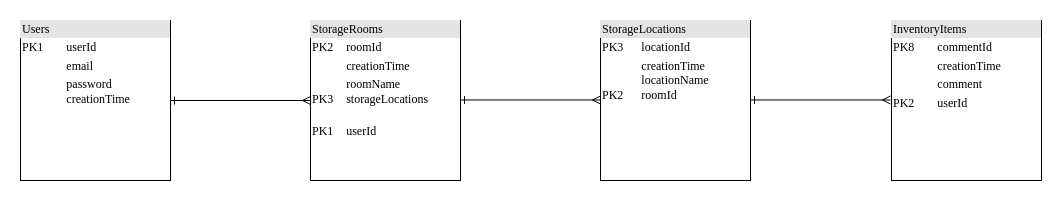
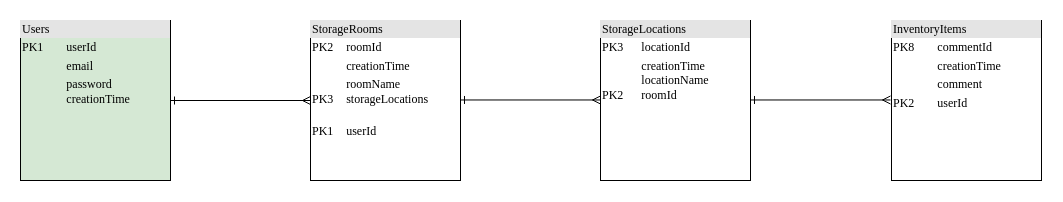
node "Users PK1 userId email password creationTime": fillcolor #ffffff -> #d5e8d4
